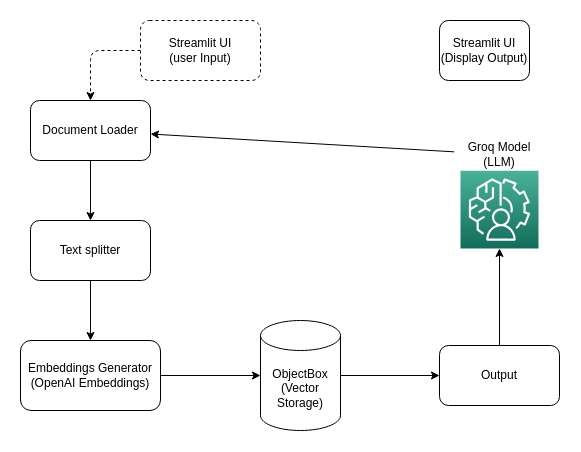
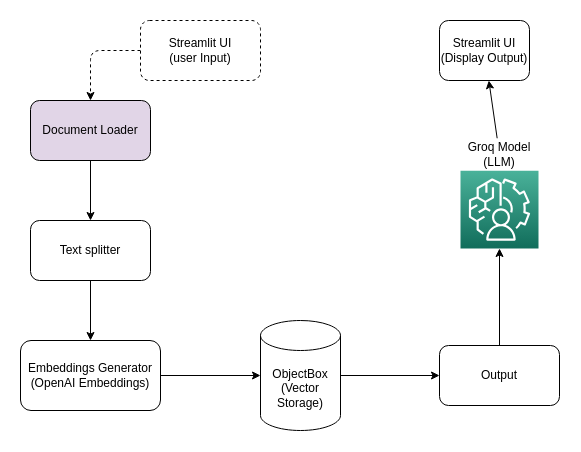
node "Document Loader": fillcolor #ffffff -> #e1d5e7
edge "Groq Model (LLM)" -> "Document Loader": now "Groq Model (LLM)" -> "Streamlit UI (Display Output)"
